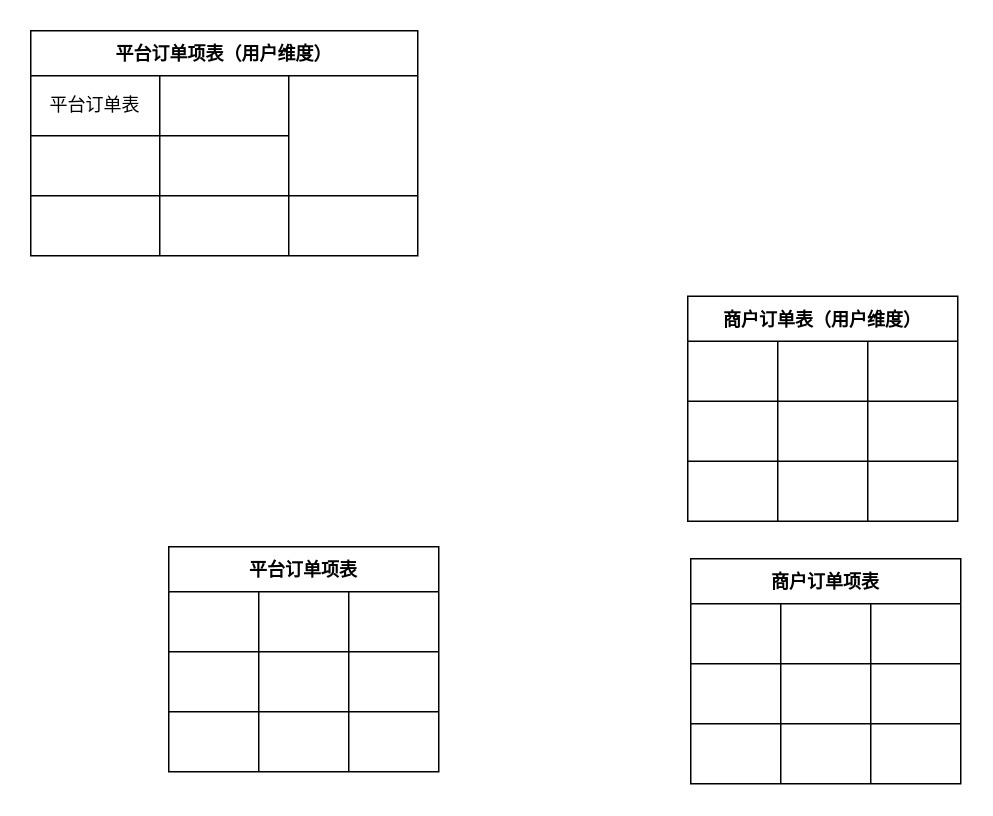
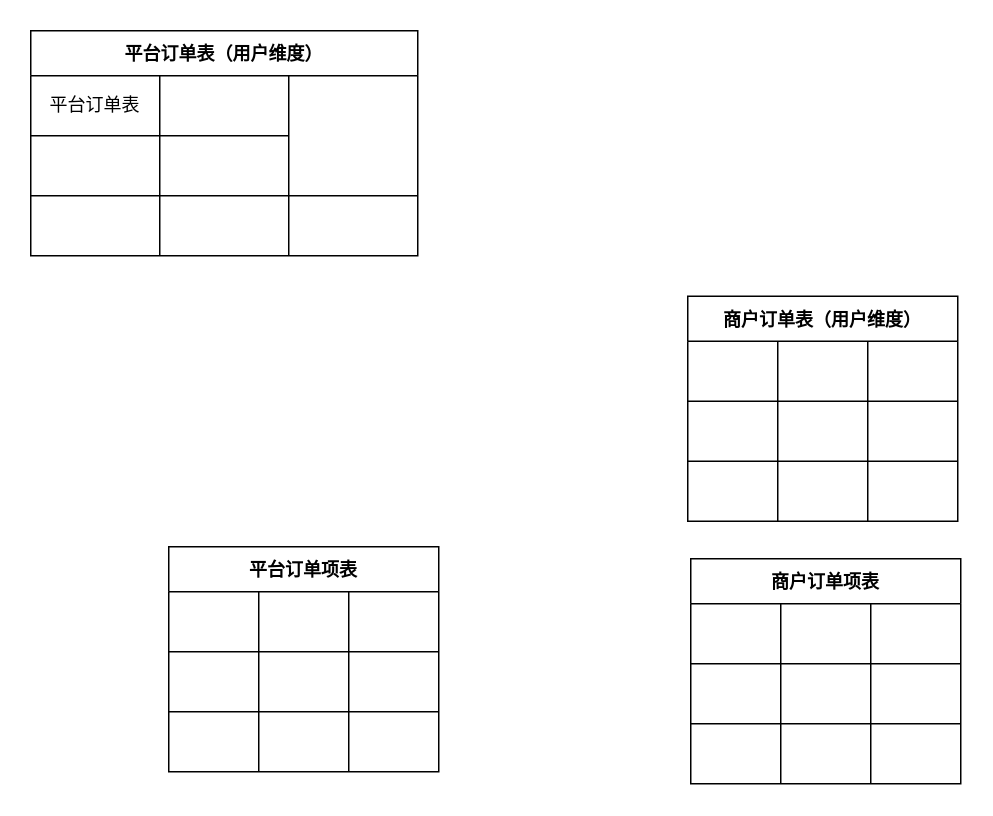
node "平台订单项表（用户维度）": label "平台订单项表（用户维度）" -> "平台订单表（用户维度）"
